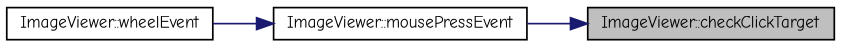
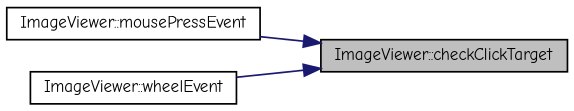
edge "ImageViewer::wheelEvent" -> "ImageViewer::mousePressEvent": now "ImageViewer::wheelEvent" -> "ImageViewer::checkClickTarget"
